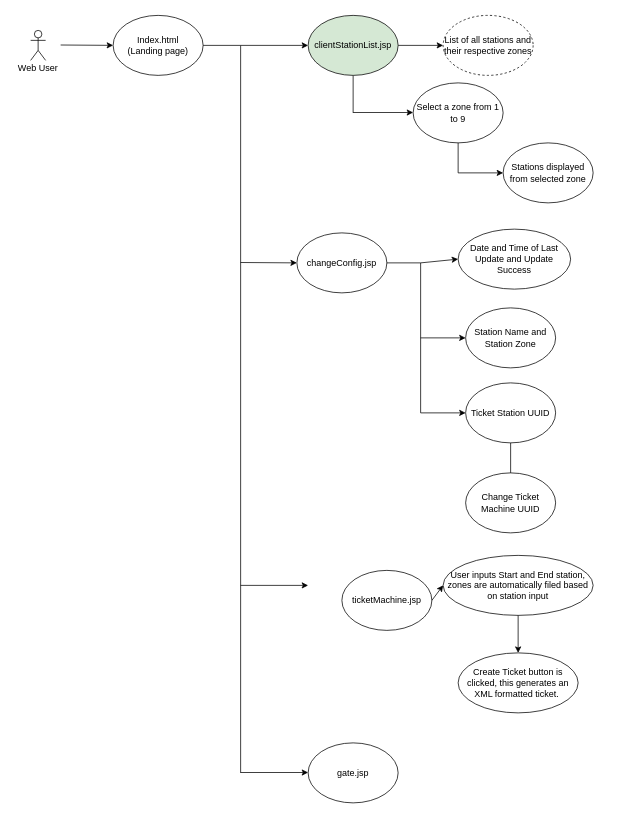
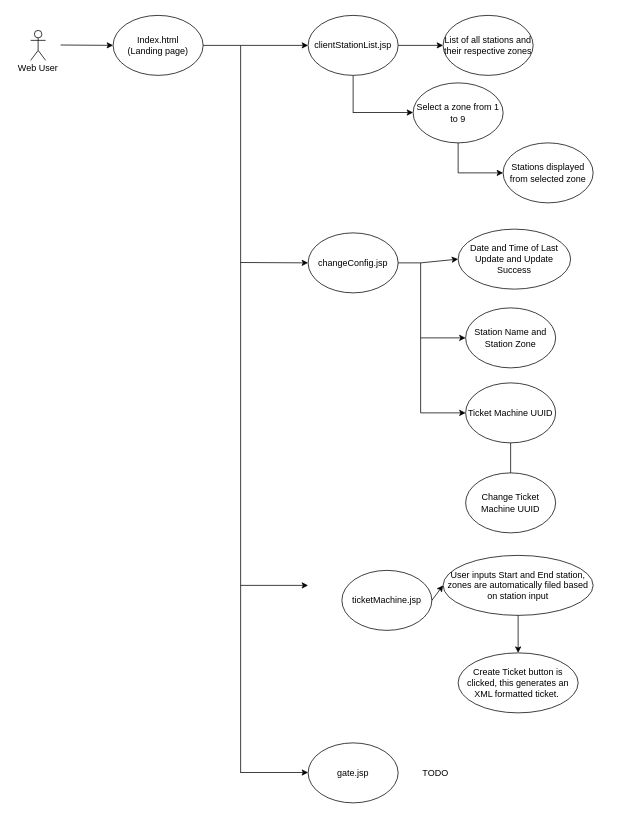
node "clientStationList.jsp": fillcolor #d5e8d4 -> #ffffff
node "List of all stations and their respective zones": style dashed -> solid
node "changeConfig.jsp": moved (342, 263) -> (353, 263)
node "Ticket Station UUID": label "Ticket Station UUID" -> "Ticket Machine UUID"
node "TODO": added
